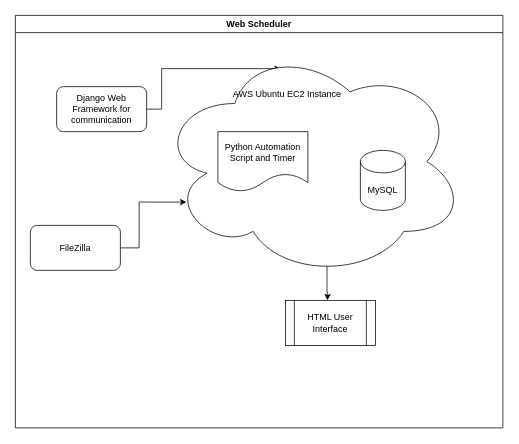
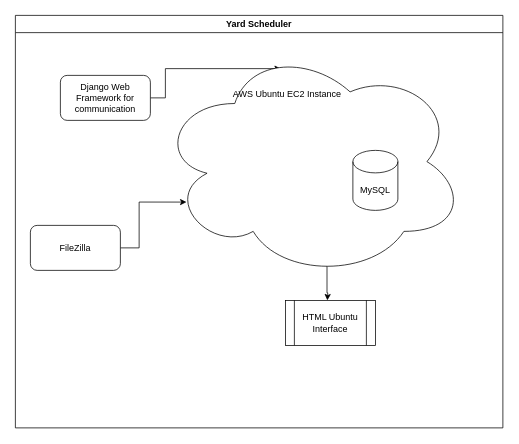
node "Web Scheduler": label "Web Scheduler" -> "Yard Scheduler"
node "Django Web Framework for communication": moved (102, 109) -> (105, 98)
node "Python Automation Script and Timer": removed
node "MySQL": moved (383, 180) -> (375, 180)
node "HTML User Interface": label "HTML User Interface" -> "HTML Ubuntu Interface"
